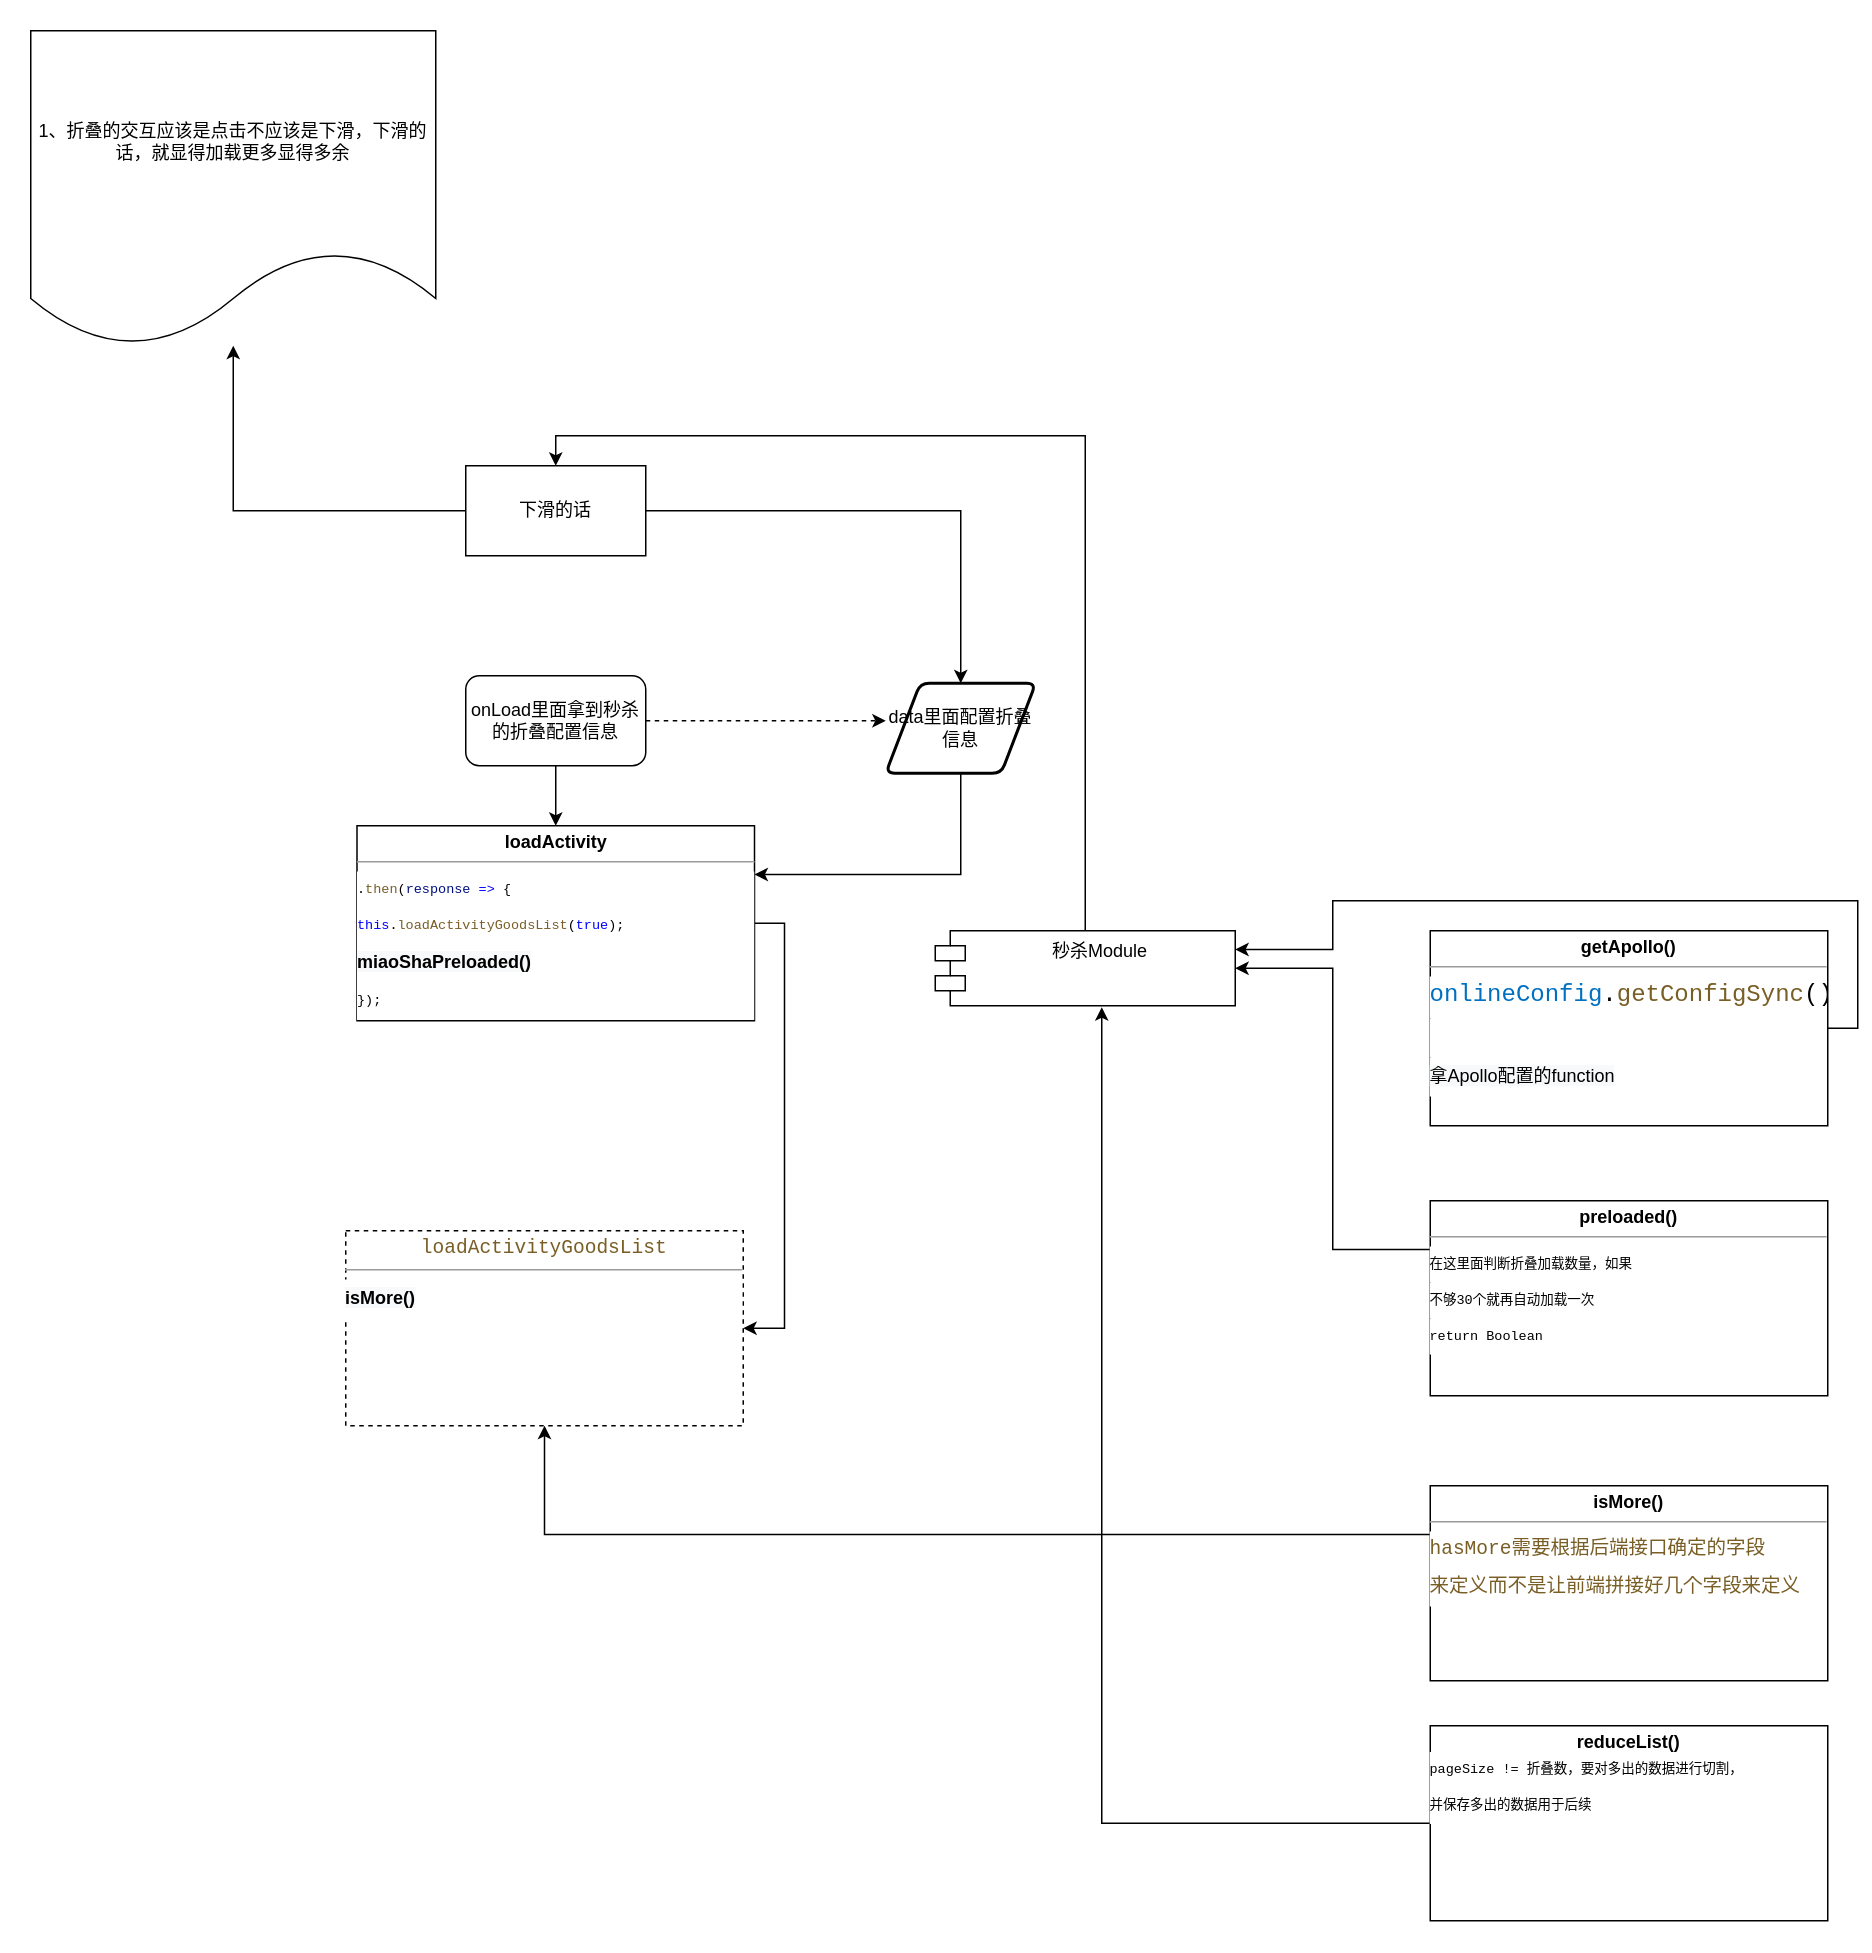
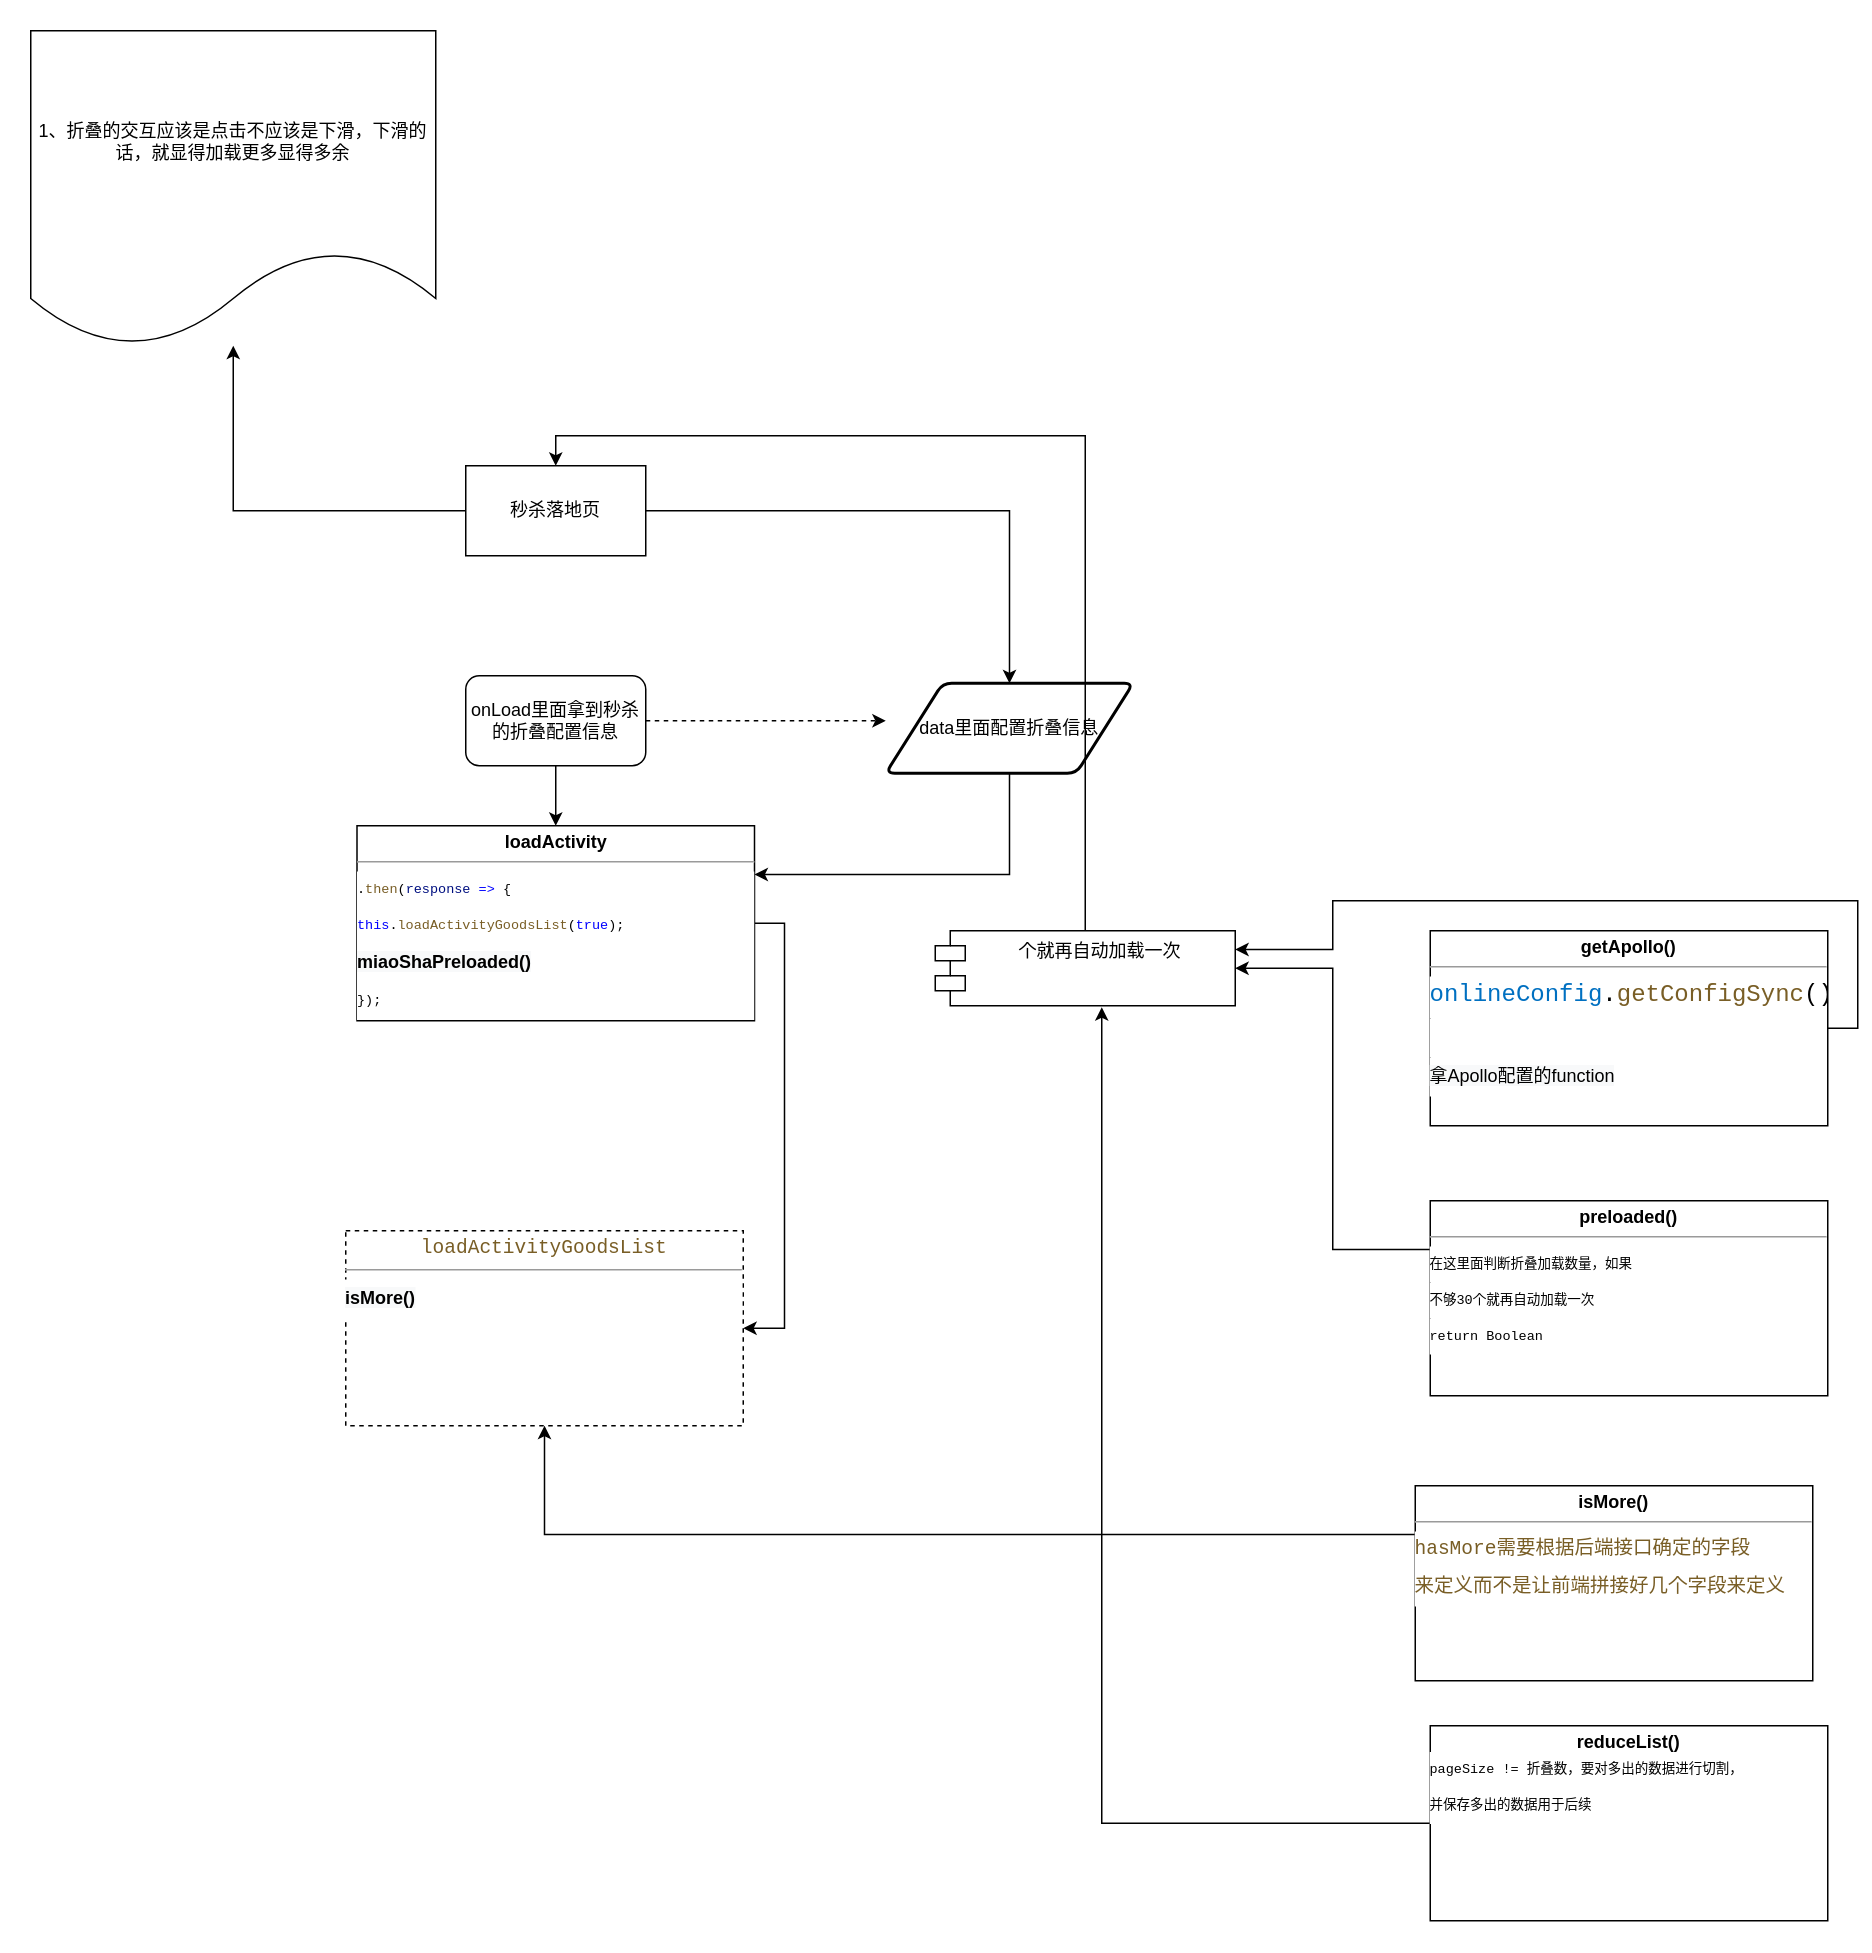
node "下滑的话": label "下滑的话" -> "秒杀落地页"
node "data里面配置折叠信息": size 150x90 -> 248x90
node "秒杀Module": label "秒杀Module" -> "个就再自动加载一次"
node "isMore() hasMore需要根据后端接口确定的字段 来定义而不是让前端拼接好几个字段来定义": moved (1629, 1583) -> (1614, 1583)
